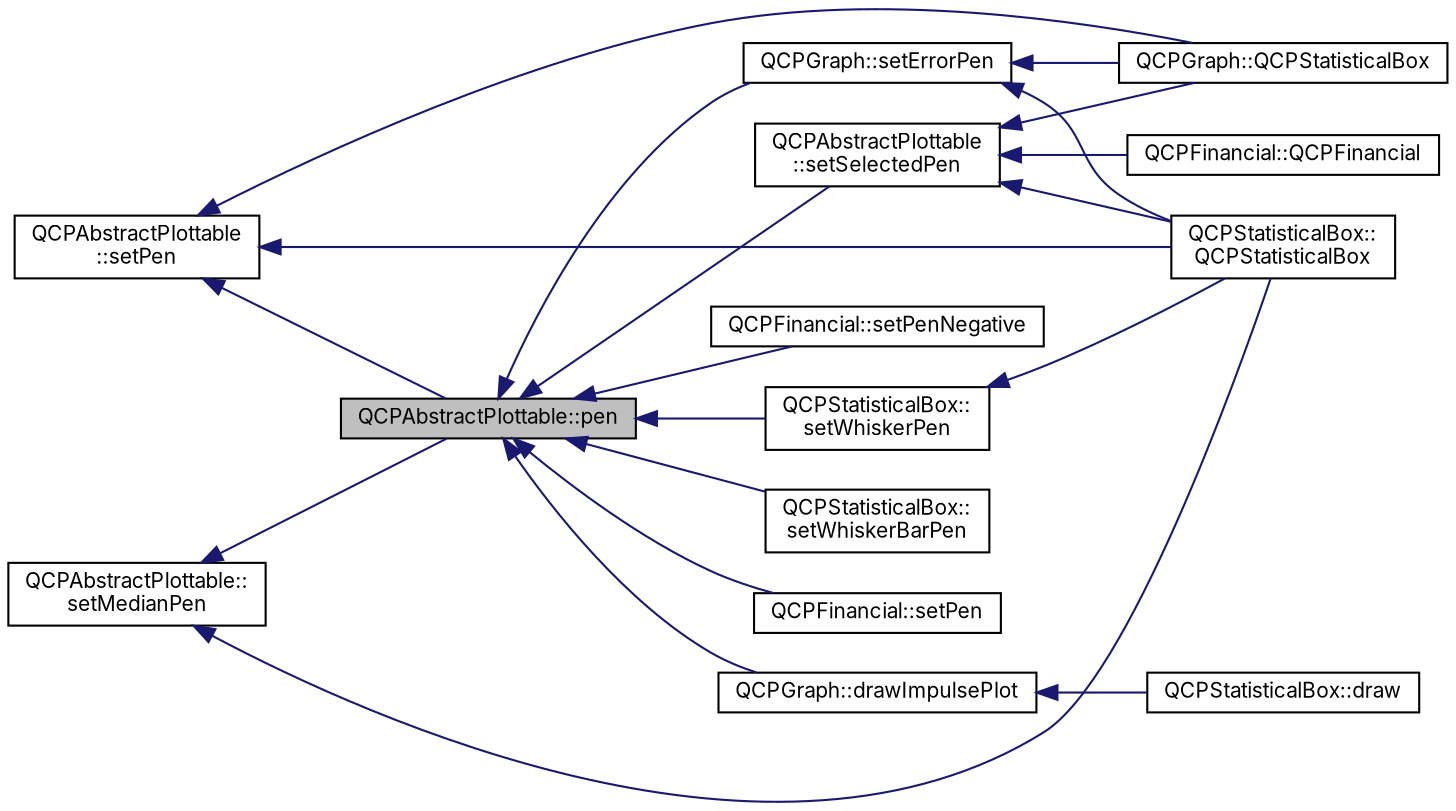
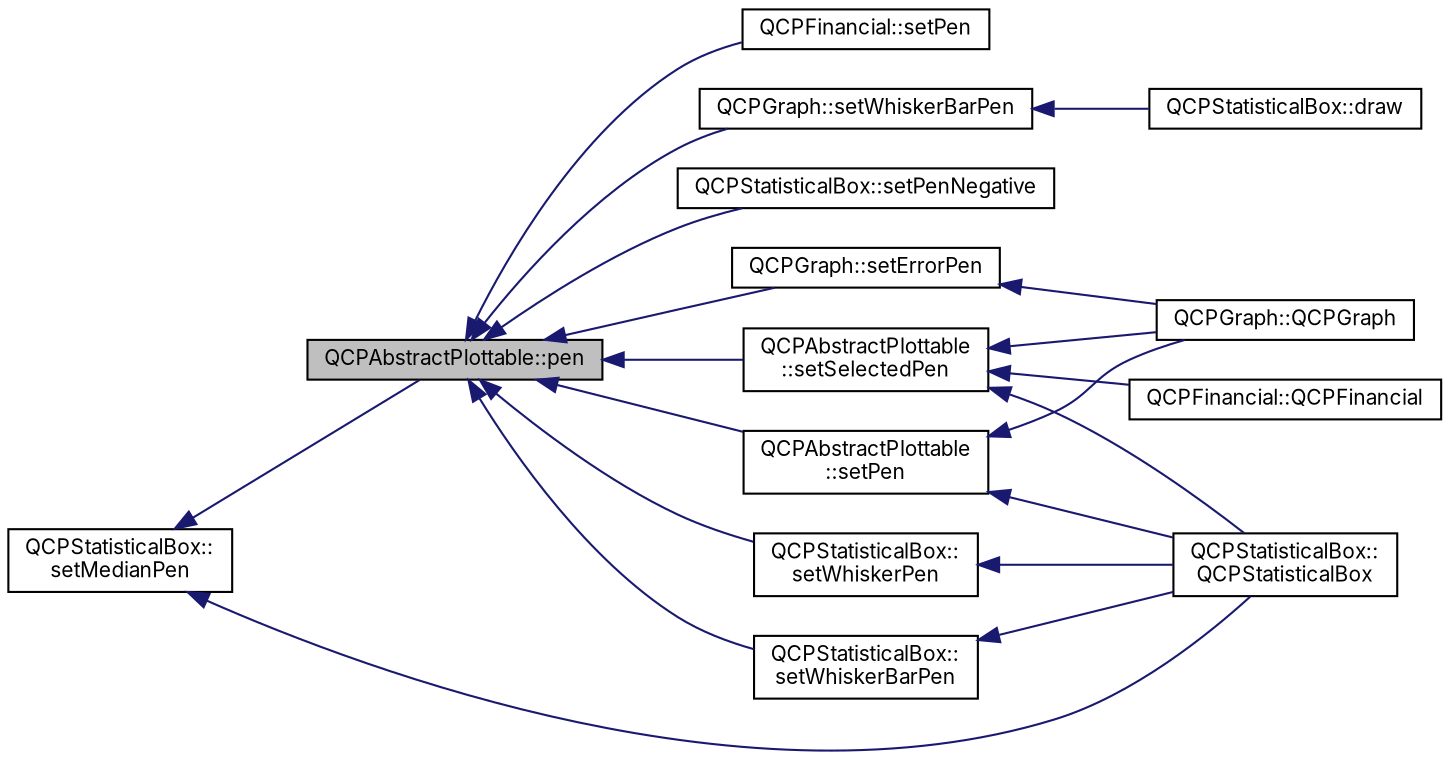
node "QCPGraph::QCPStatisticalBox": label "QCPGraph::QCPStatisticalBox" -> "QCPGraph::QCPGraph"
edge "QCPStatisticalBox:: QCPStatisticalBox" -> "QCPGraph::setErrorPen": now "QCPStatisticalBox:: QCPStatisticalBox" -> "QCPStatisticalBox:: setWhiskerBarPen"
node "QCPFinancial::setPenNegative": label "QCPFinancial::setPenNegative" -> "QCPStatisticalBox::setPenNegative"
edge "QCPAbstractPlottable::pen" -> "QCPAbstractPlottable ::setPen": reversed
node "QCPAbstractPlottable:: setMedianPen": label "QCPAbstractPlottable:: setMedianPen" -> "QCPStatisticalBox:: setMedianPen"
node "QCPGraph::drawImpulsePlot": label "QCPGraph::drawImpulsePlot" -> "QCPGraph::setWhiskerBarPen"
